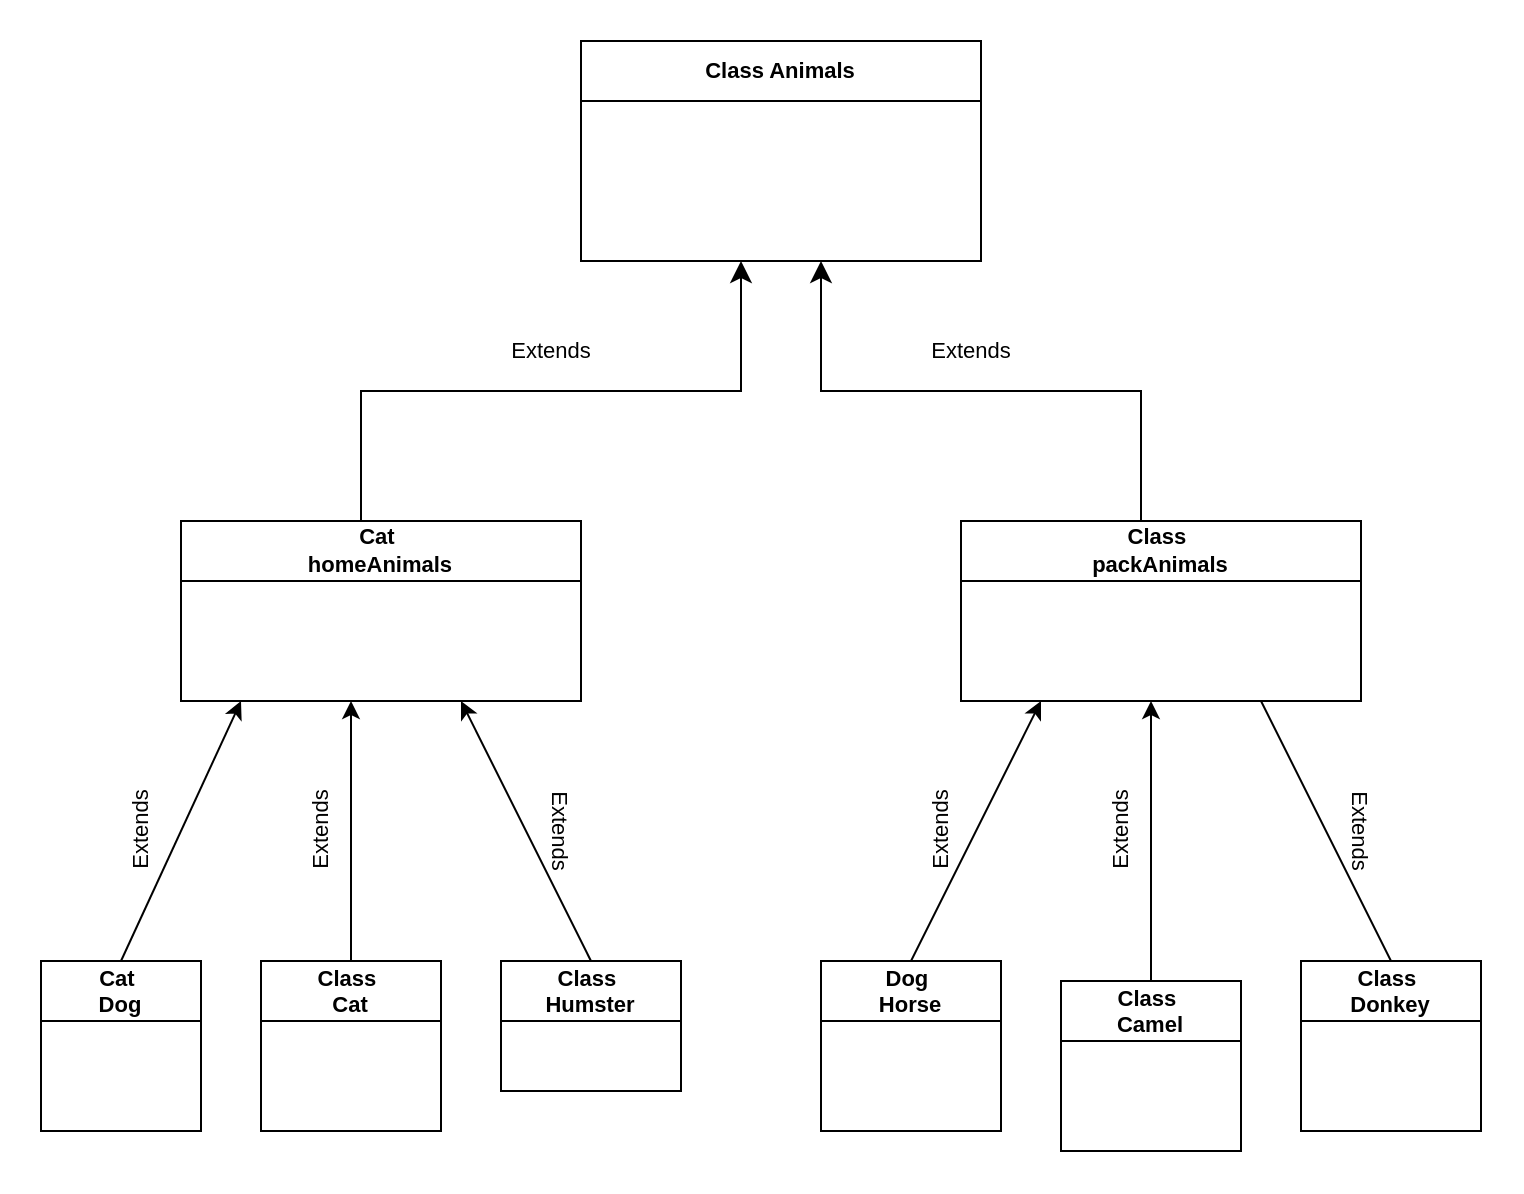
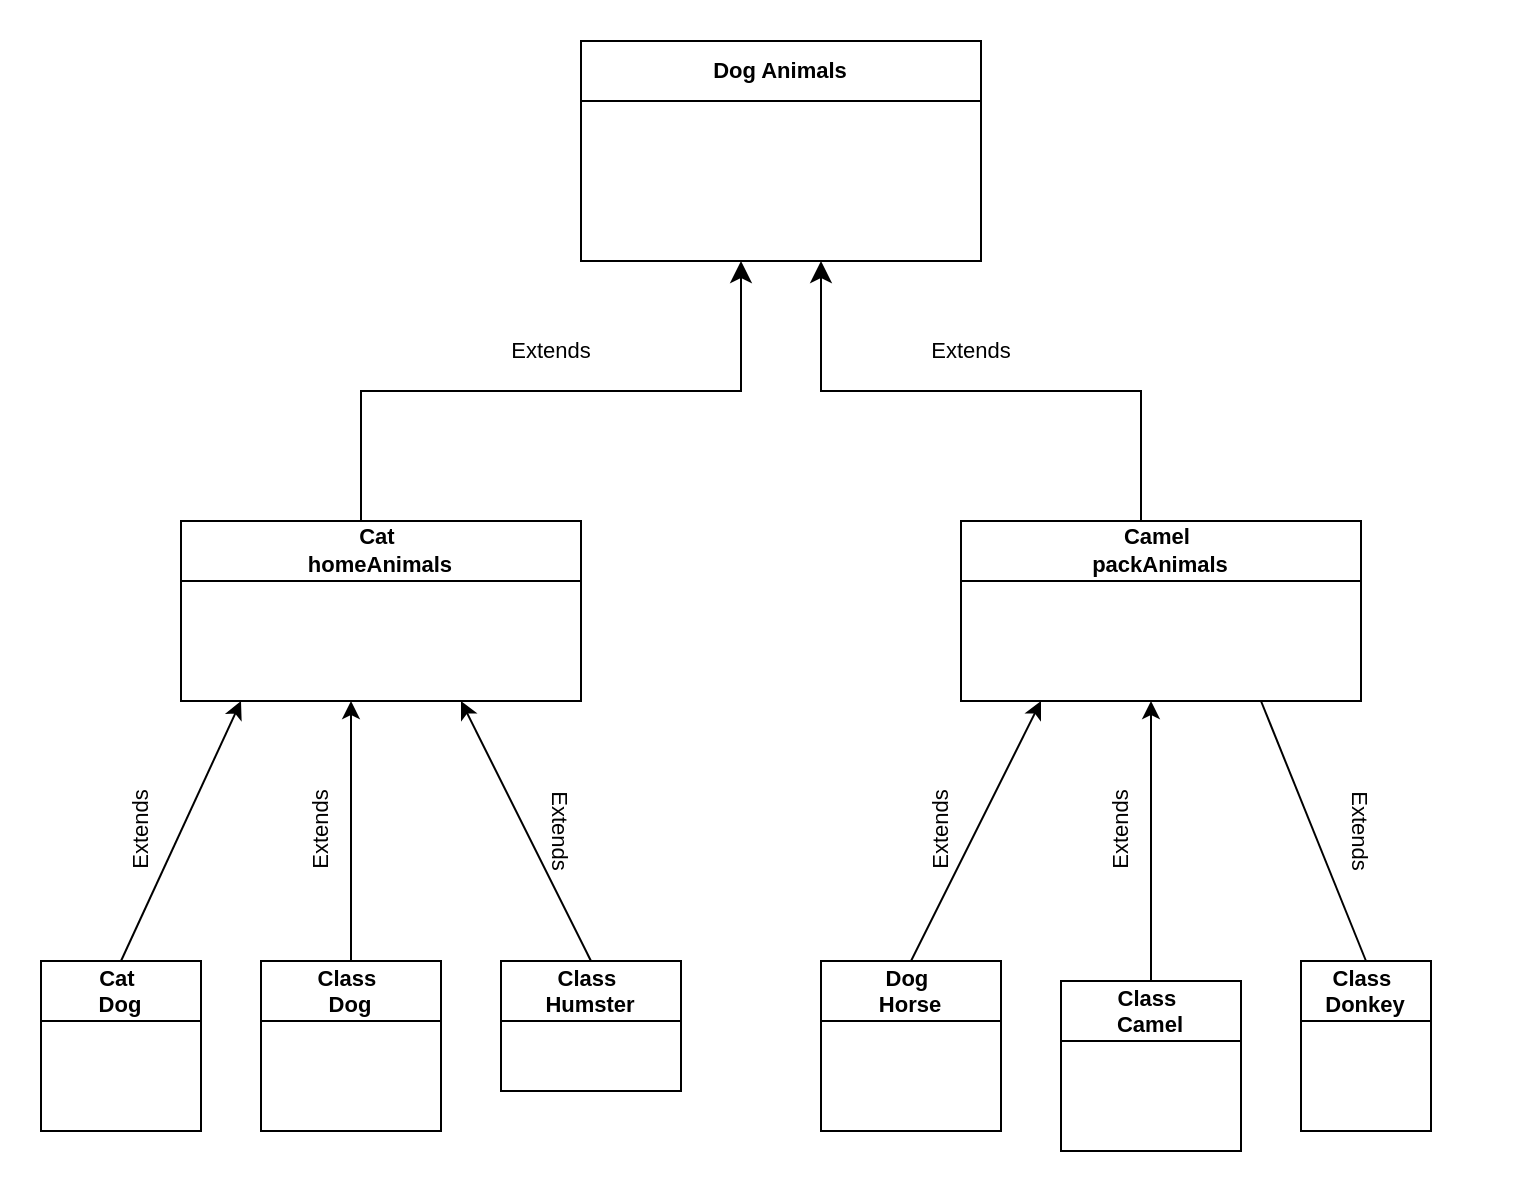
node "Class Animals": label "Class Animals" -> "Dog Animals"
node "Class packAnimals": label "Class packAnimals" -> "Camel packAnimals"
node "Class Cat": label "Class Cat" -> "Class Dog"
node "Class Donkey": size 180x170 -> 130x170
